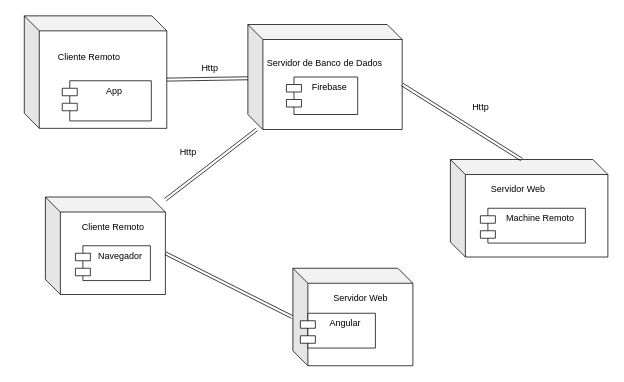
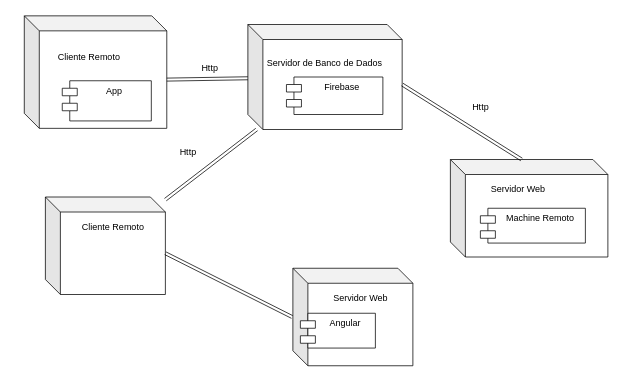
node "Firebase": size 71x38 -> 96x38
node "Navegador": removed
